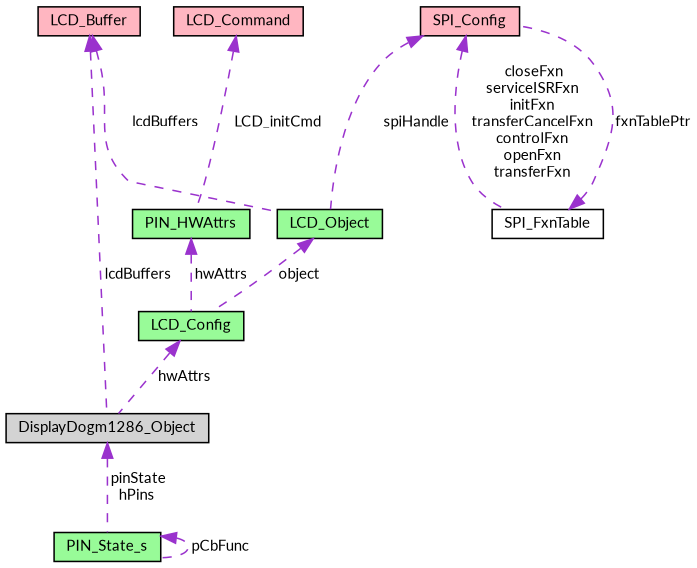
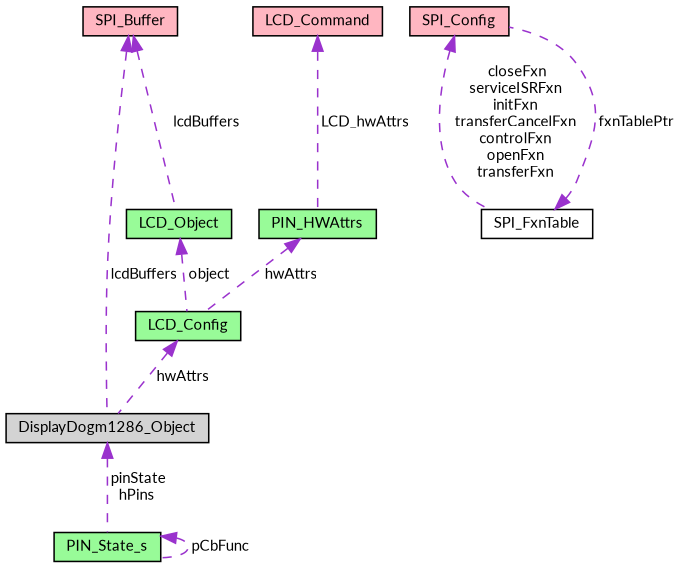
node "LCD_Buffer": label "LCD_Buffer" -> "SPI_Buffer"
edge "LCD_Object" -> "SPI_Config": removed, label "spiHandle"
edge "PIN_HWAttrs" -> "LCD_Command": label " LCD_initCmd" -> " LCD_hwAttrs"
